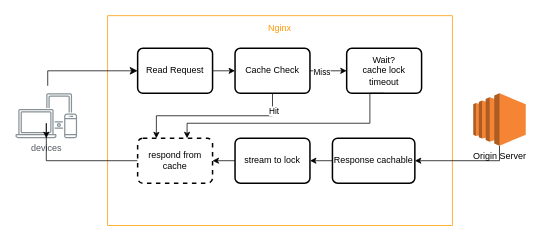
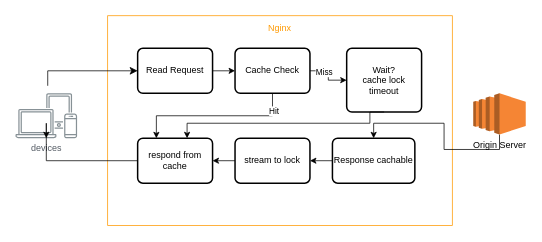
node "Wait? cache lock timeout": size 75x45 -> 75x64
node "Origin Server": size 53x53 -> 53x41
node "respond from cache": style dashed -> solid
